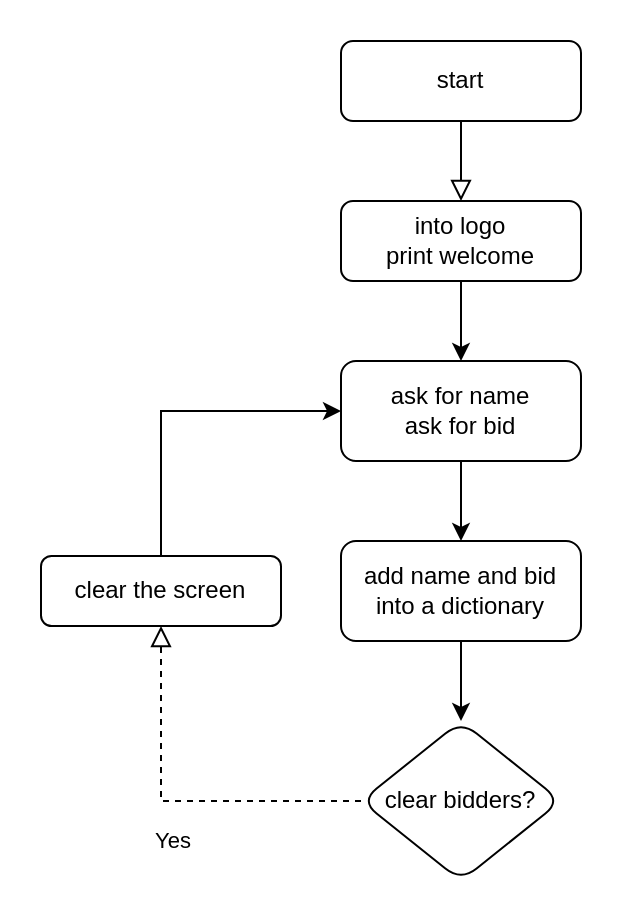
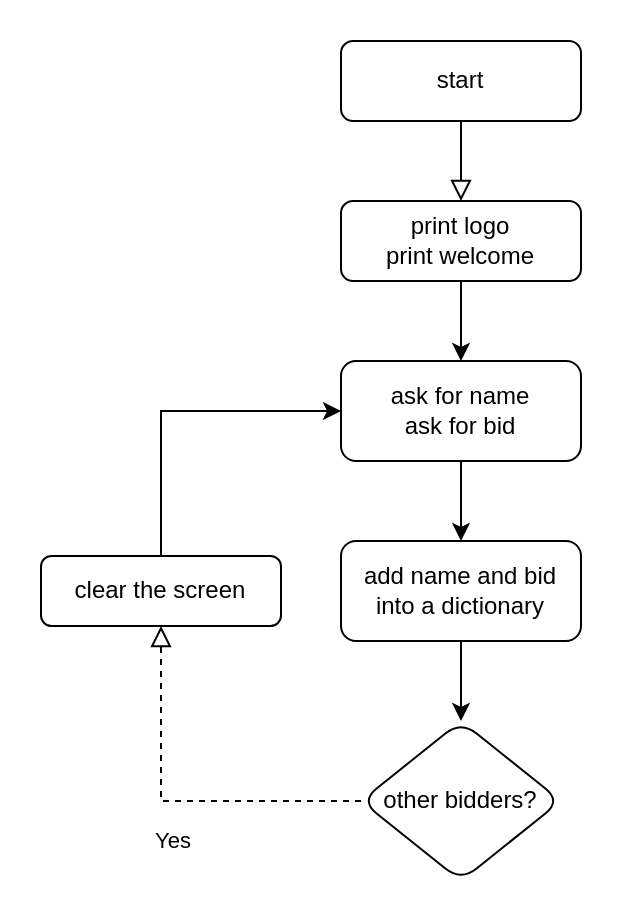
node "into logo print welcome": label "into logo print welcome" -> "print logo print welcome"
node "clear bidders?": label "clear bidders?" -> "other bidders?"
